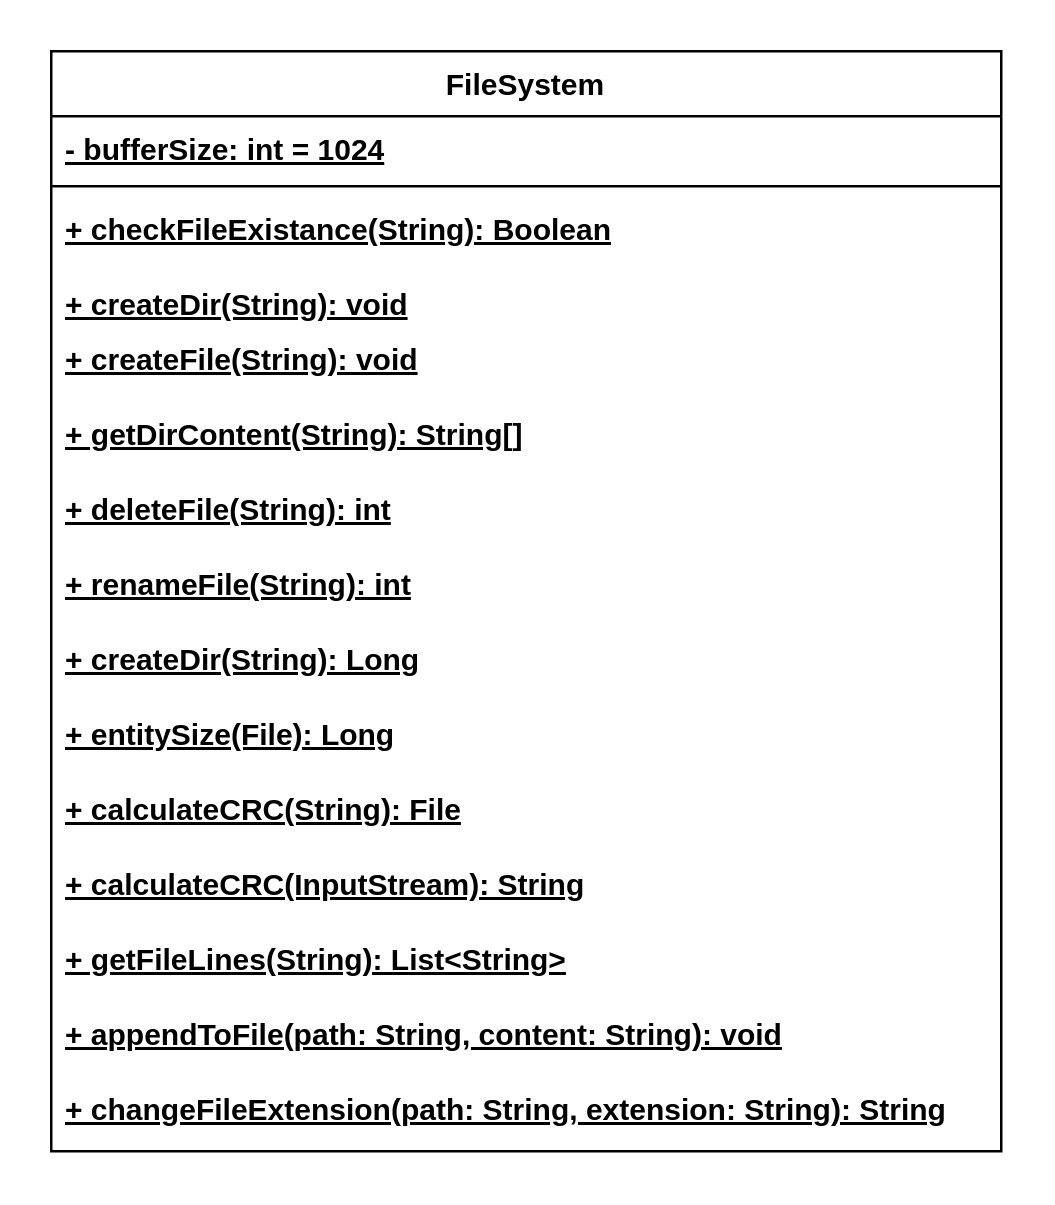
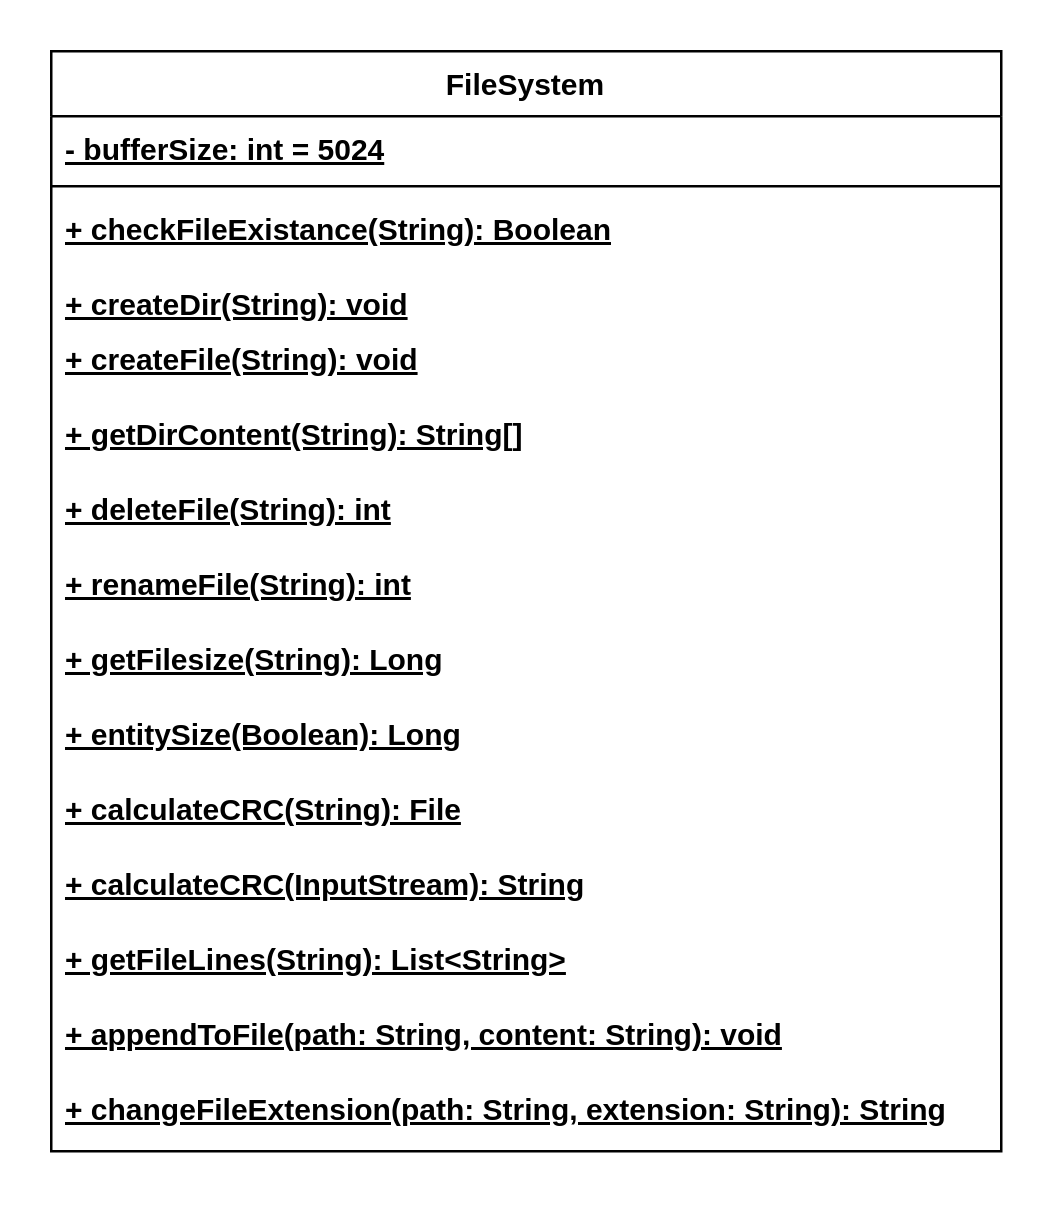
node "- bufferSize: int = 1024": label "- bufferSize: int = 1024" -> "- bufferSize: int = 5024"
node "+ createDir(String): Long": label "+ createDir(String): Long" -> "+ getFilesize(String): Long"
node "+ entitySize(File): Long": label "+ entitySize(File): Long" -> "+ entitySize(Boolean): Long"
